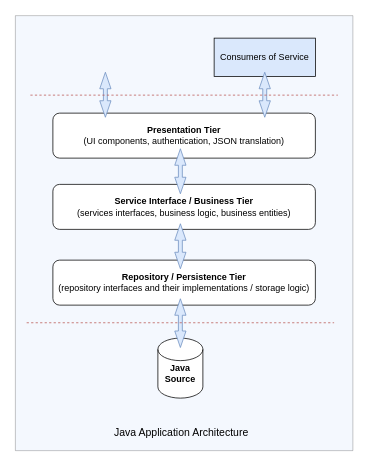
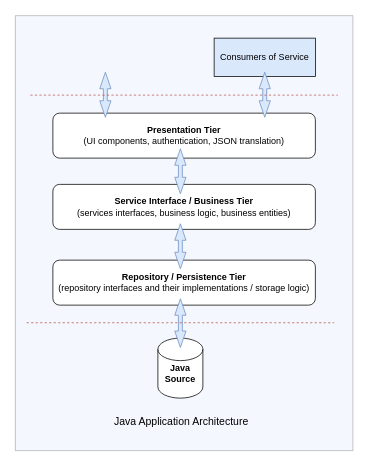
node "Java Application Architecture": moved (181, 432) -> (181, 421)
